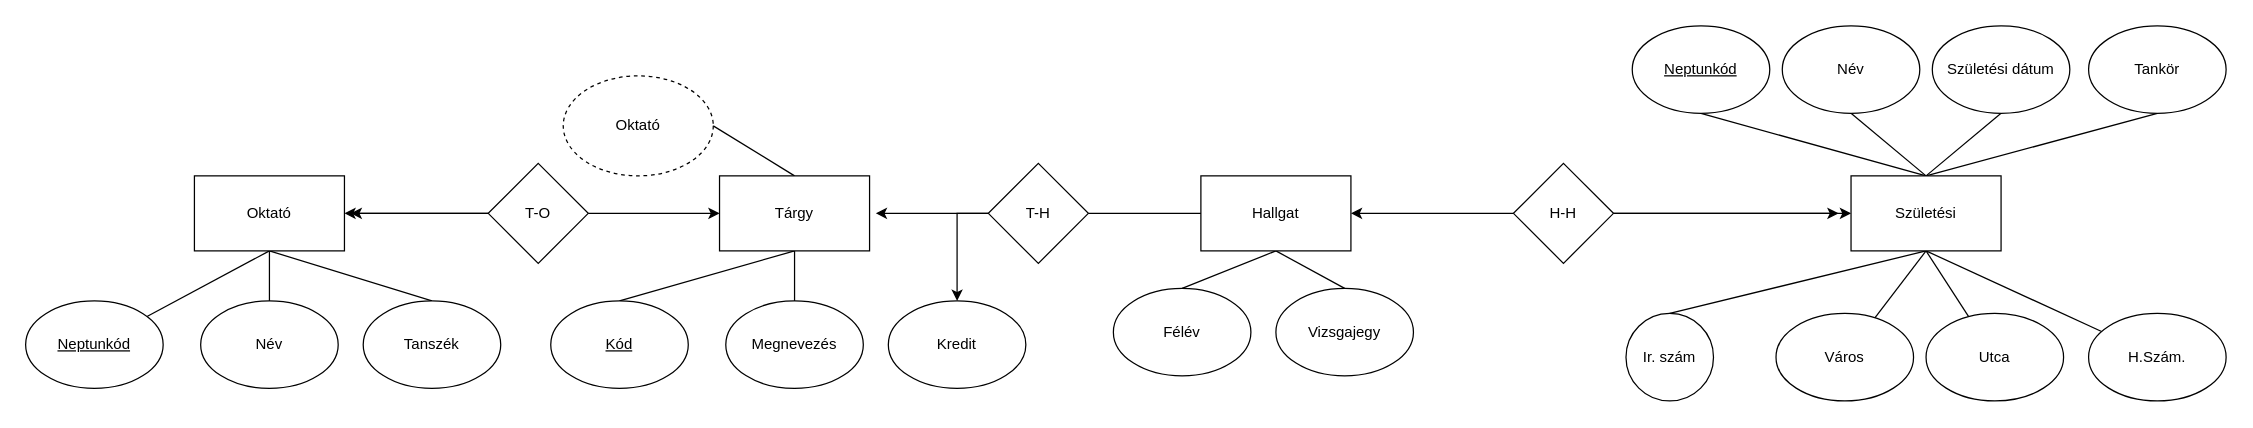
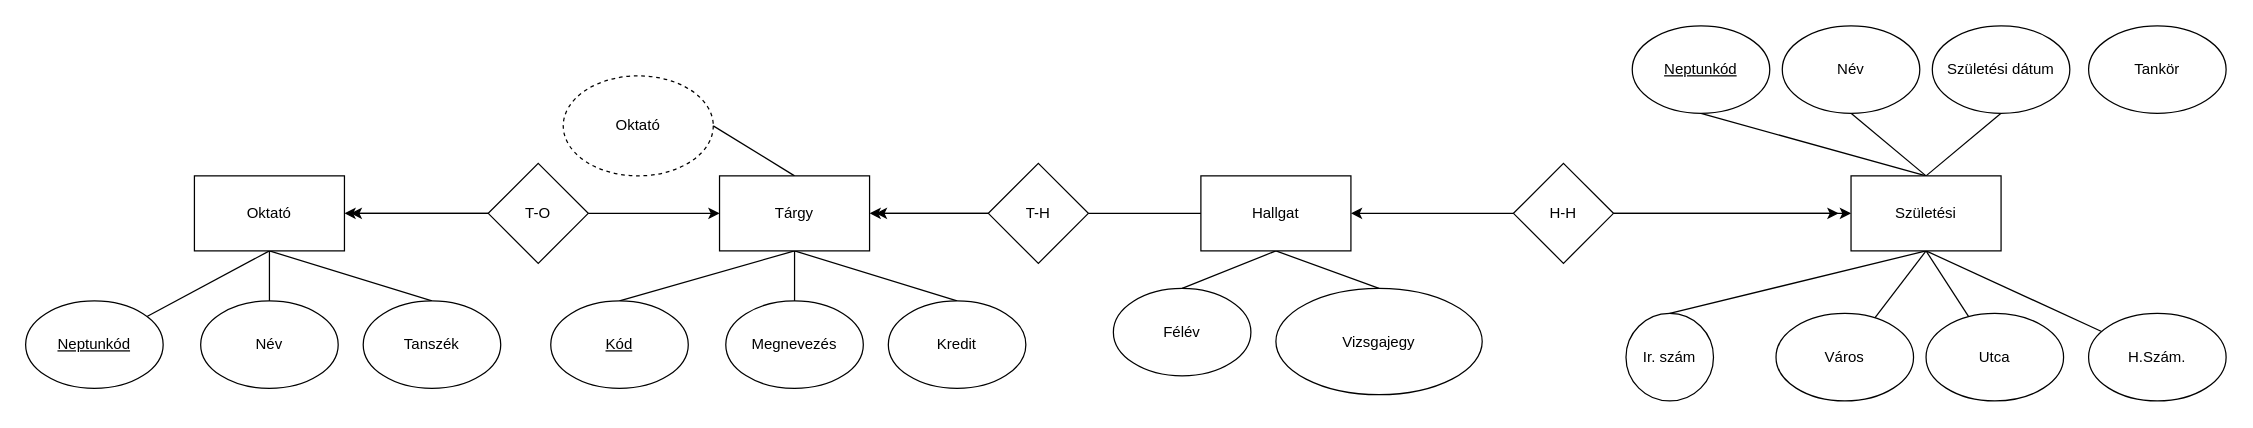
edge "Tankör" -- "Születési": removed
edge "T-H" -> "Kredit": now "T-H" -> "Tárgy"
edge "Tárgy" -- "Kredit": added
node "Vizsgajegy": size 138x88 -> 206x106
